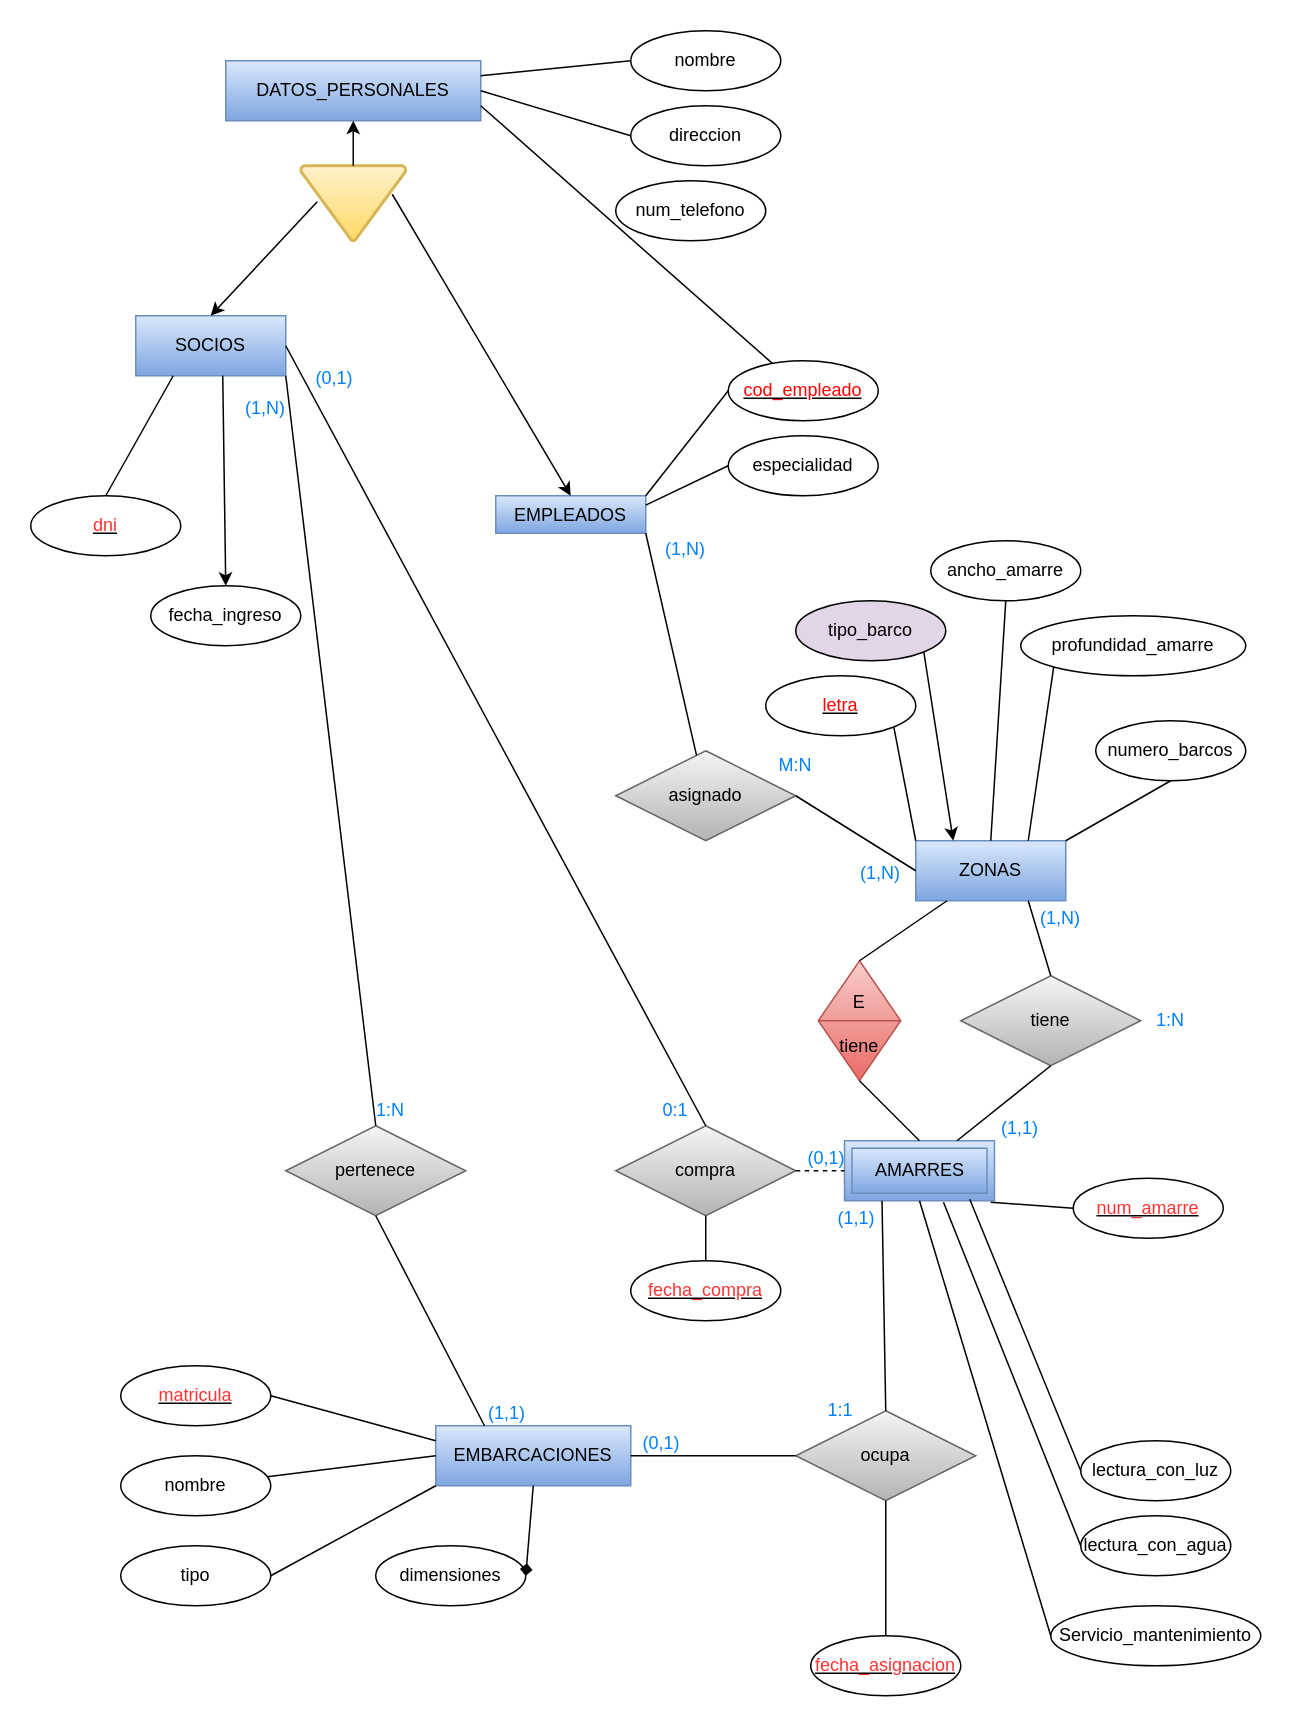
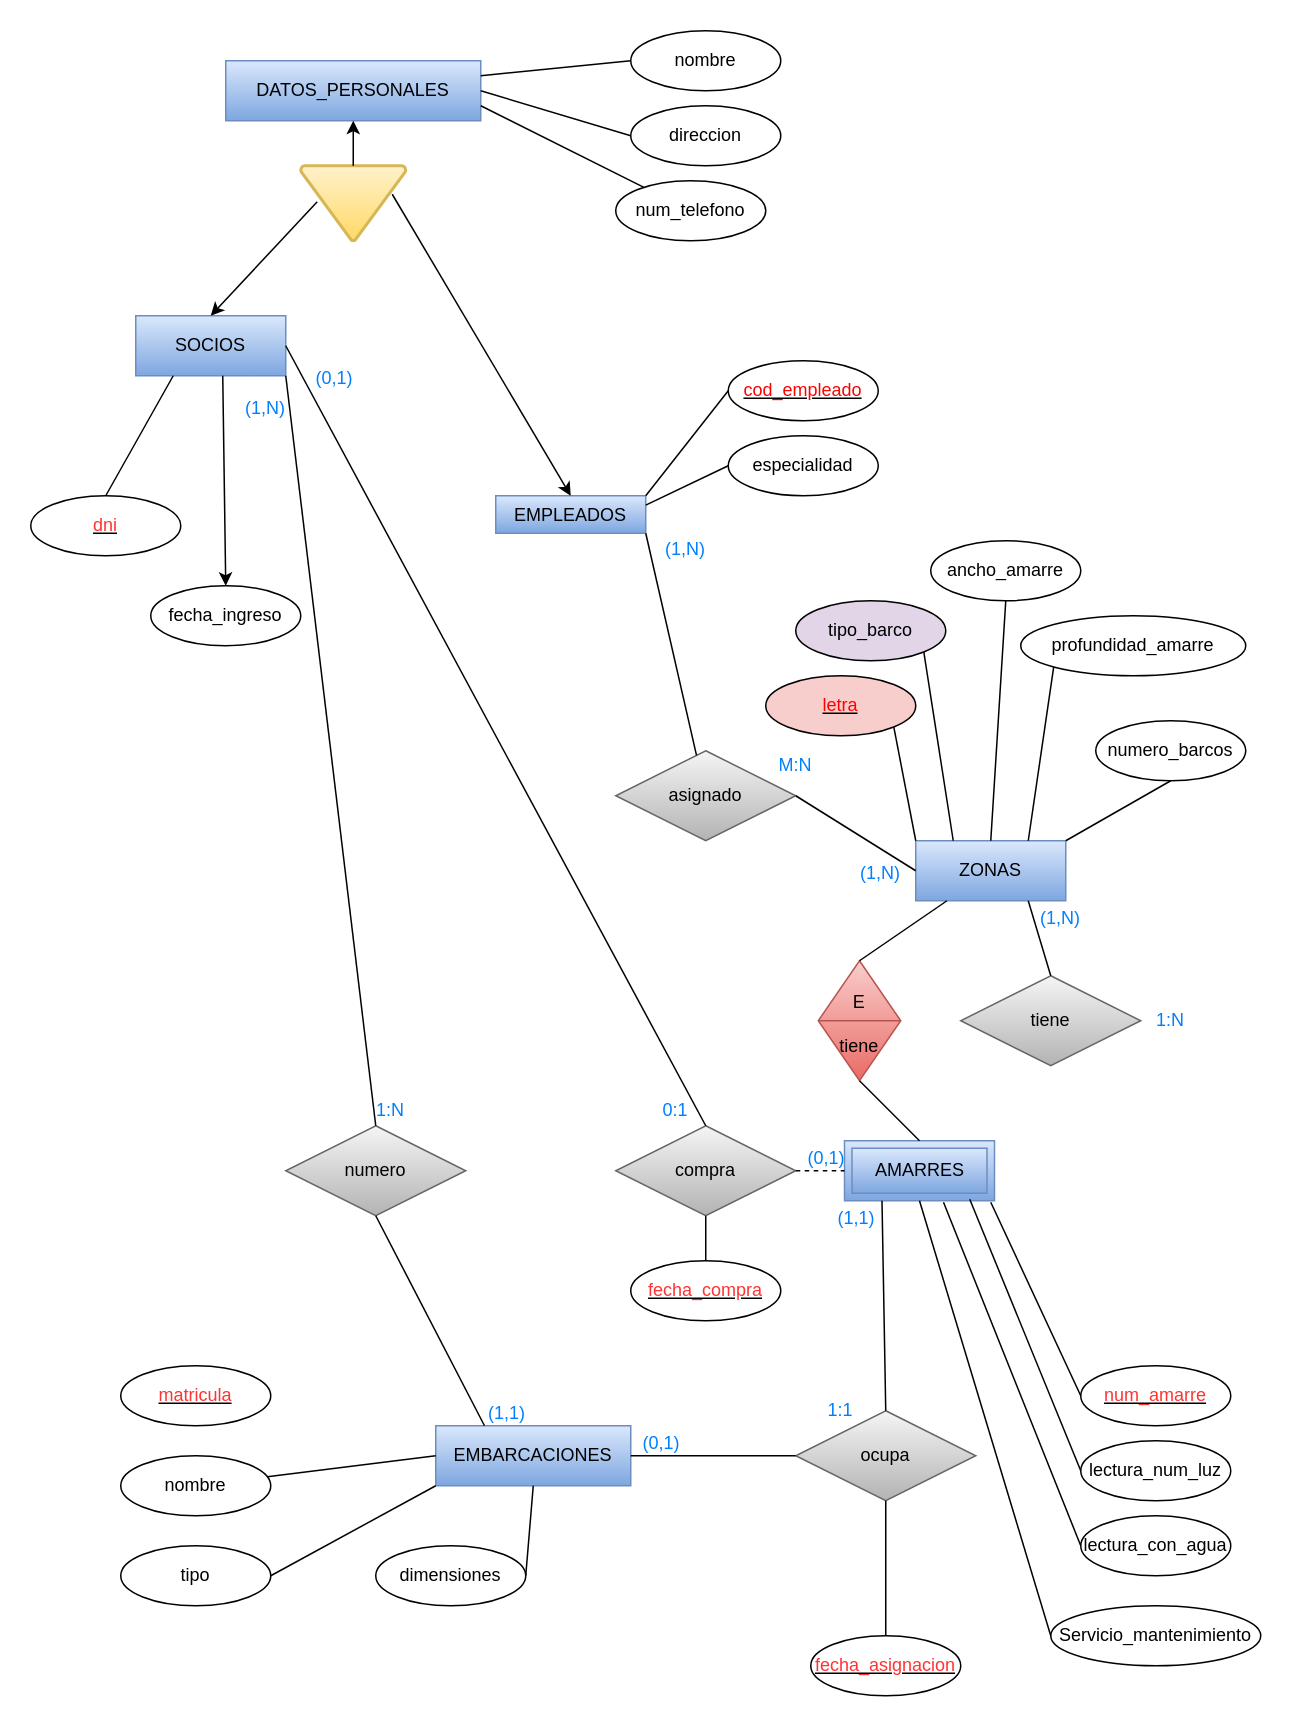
edge "DATOS_PERSONALES" -- "cod_empleado": now "DATOS_PERSONALES" -- "num_telefono"
node "letra": fillcolor #ffffff -> #f8cecc
edge "tipo_barco" -> "ZONAS": arrowhead classic -> none
edge "tiene" -- "AMARRES": removed, label "(1,1)"
node "pertenece": label "pertenece" -> "numero"
node "num_amarre": moved (1148, 1208) -> (1156, 1396)
edge "matricula" -- "EMBARCACIONES": removed
node "lectura_con_luz": label "lectura_con_luz" -> "lectura_num_luz"
edge "EMBARCACIONES" -> "dimensiones": arrowhead diamond -> none
